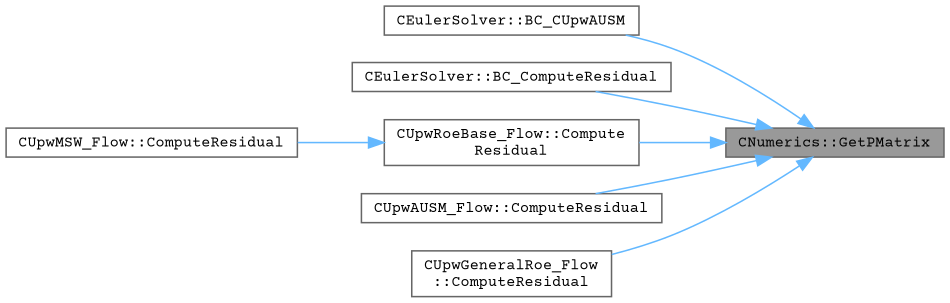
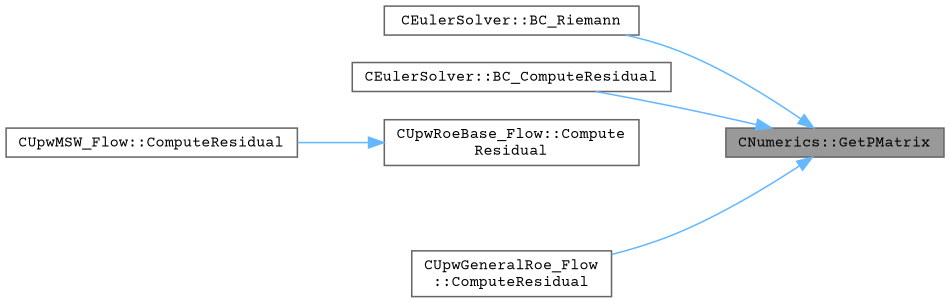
node "CEulerSolver::BC_CUpwAUSM": label "CEulerSolver::BC_CUpwAUSM" -> "CEulerSolver::BC_Riemann"
edge "CUpwRoeBase_Flow::Compute Residual" -> "CNumerics::GetPMatrix": removed
node "CUpwAUSM_Flow::ComputeResidual": removed
